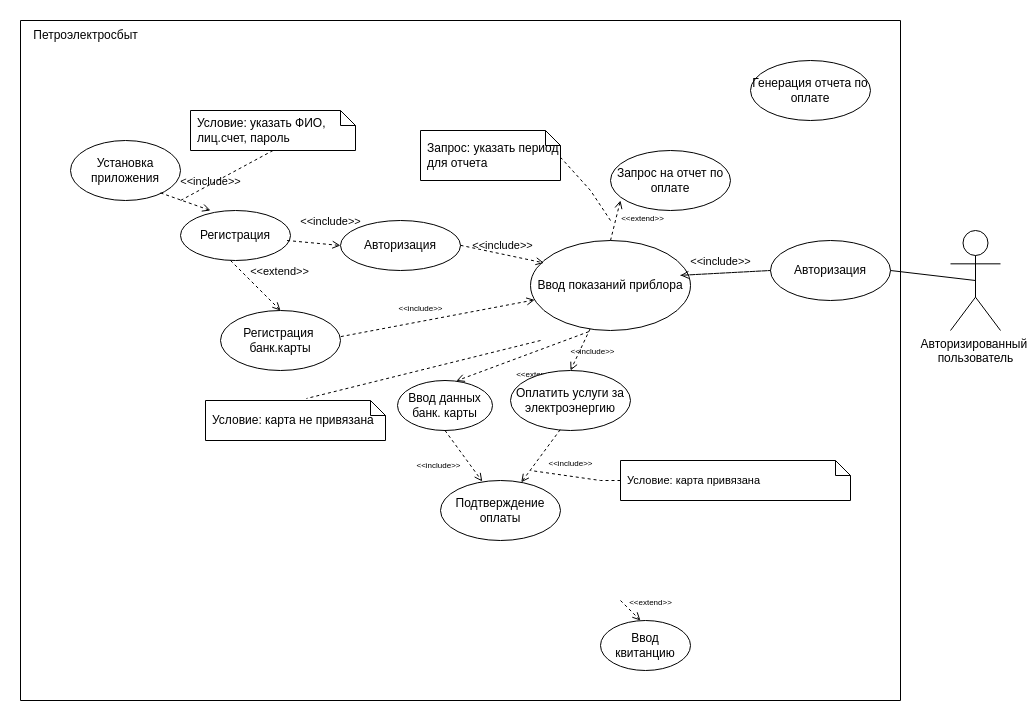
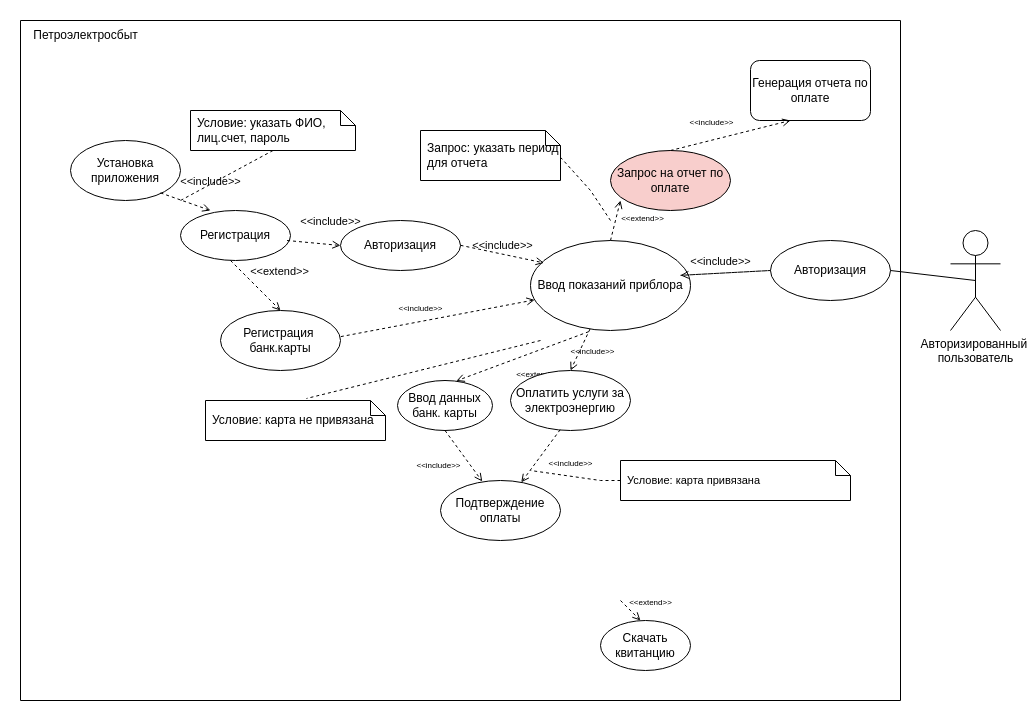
node "Генерация отчета по оплате": shape ellipse -> rounded rectangle
edge "Запрос на отчет по оплате" -> "Генерация отчета по оплате": added, label "<<include>>"
node "Запрос на отчет по оплате": fillcolor #ffffff -> #f8cecc
node "Ввод квитанцию": label "Ввод квитанцию" -> "Скачать квитанцию"
